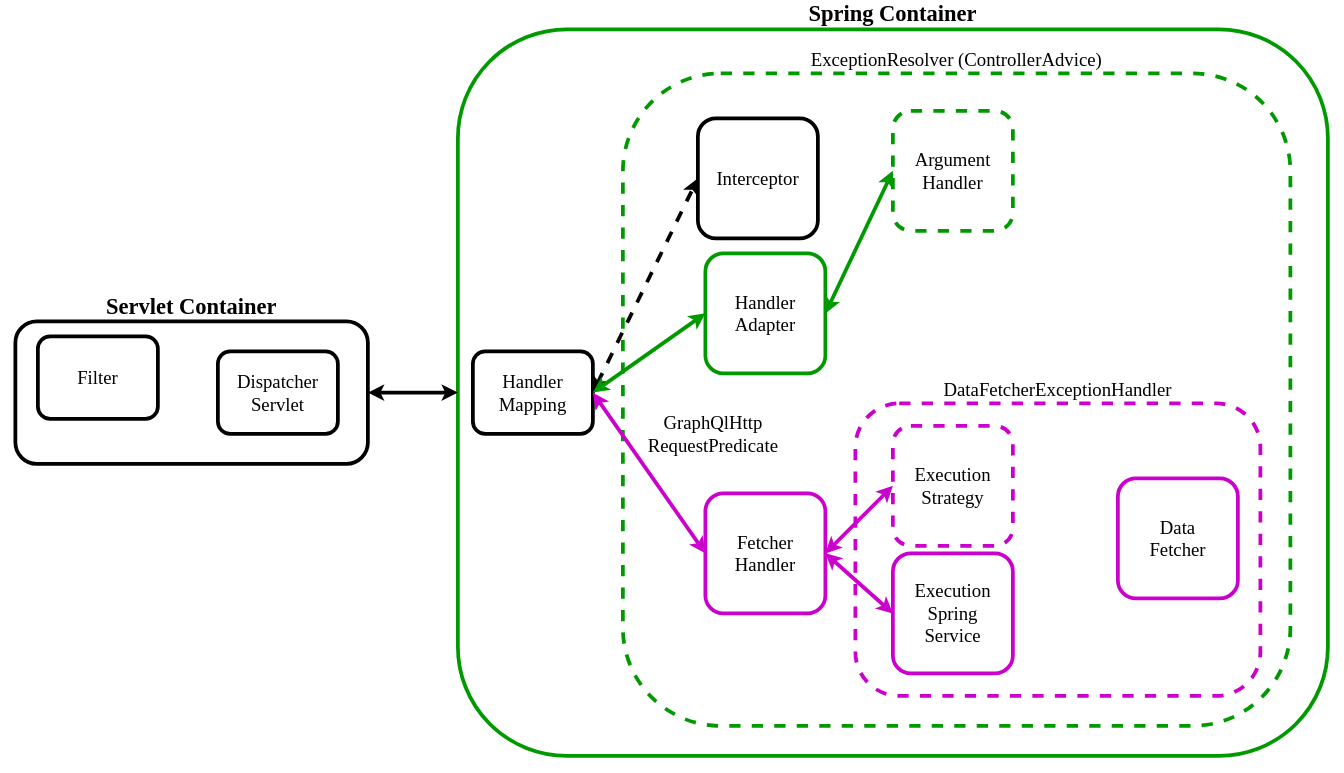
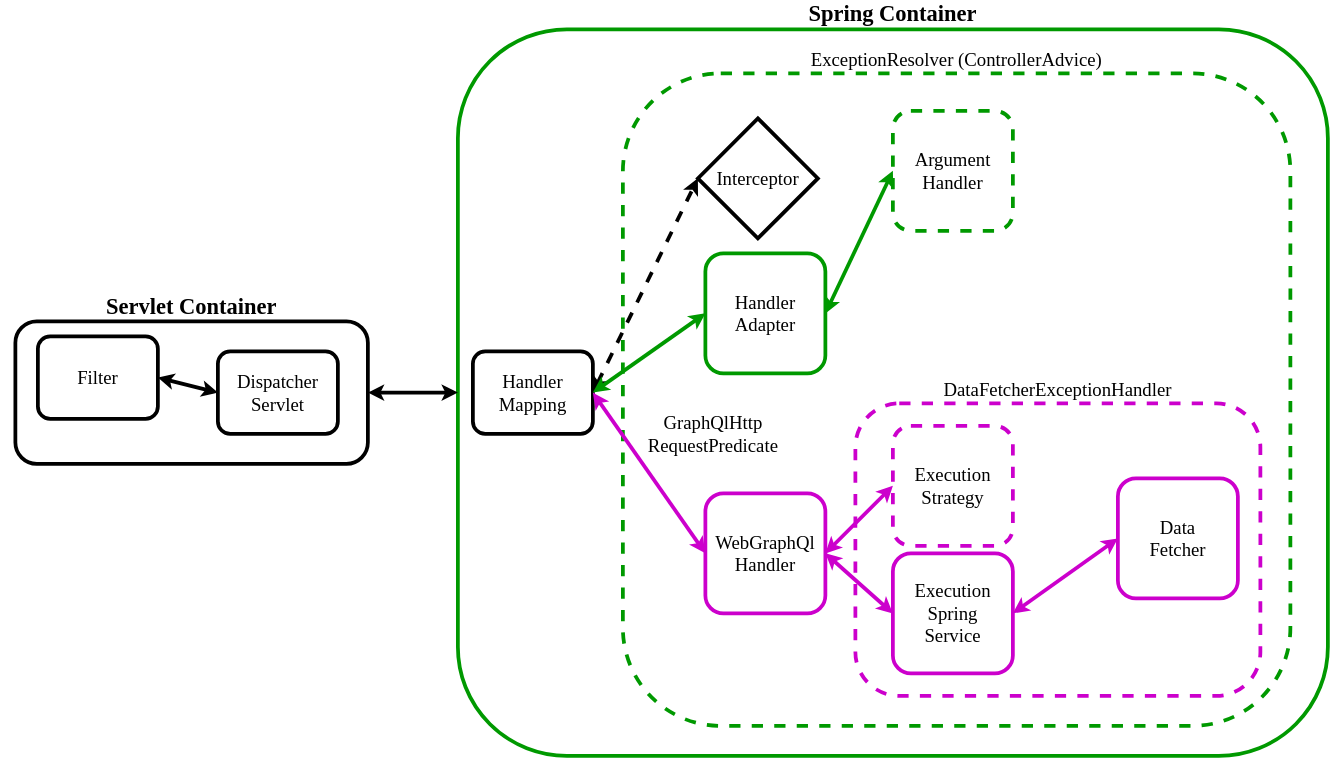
node "Interceptor": shape rounded rectangle -> diamond
edge "Filter" -- "Dispatcher Servlet": added
node "Fetcher Handler": label "Fetcher Handler" -> "WebGraphQl Handler"
edge "Data Fetcher" -- "Execution Spring Service": added
